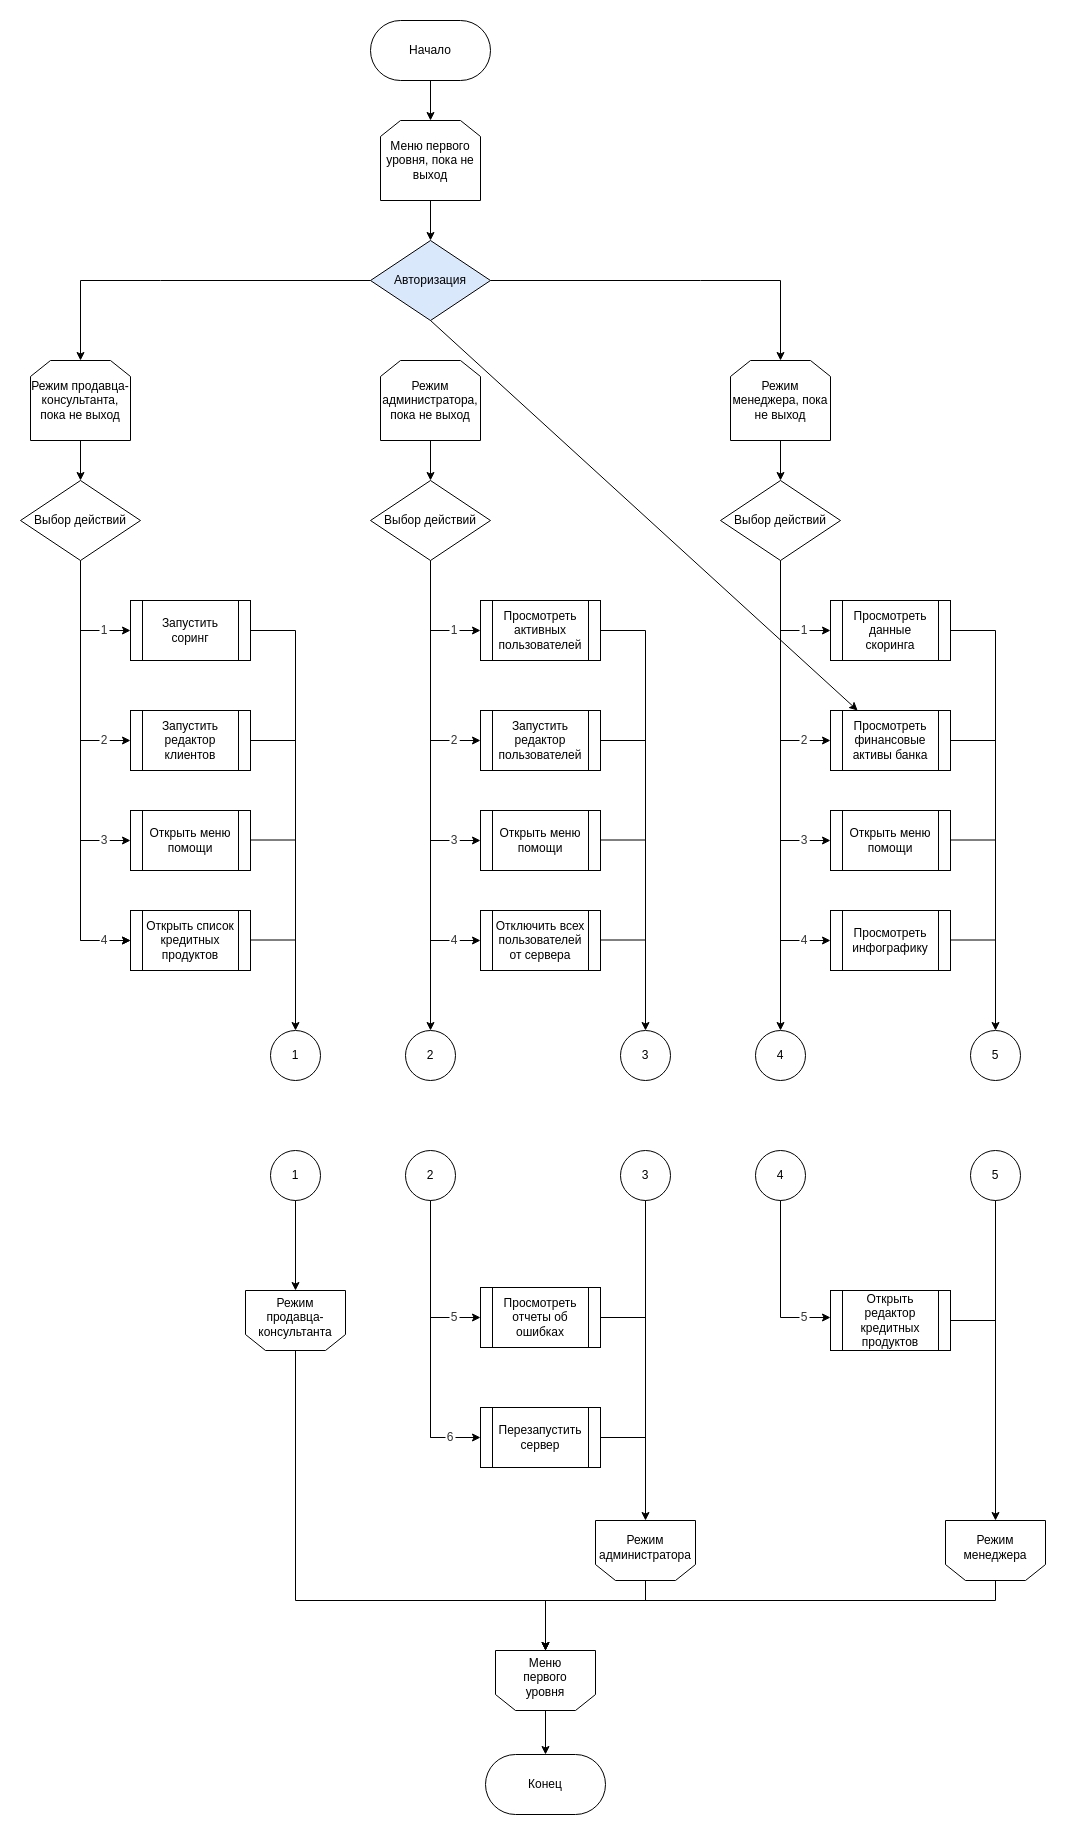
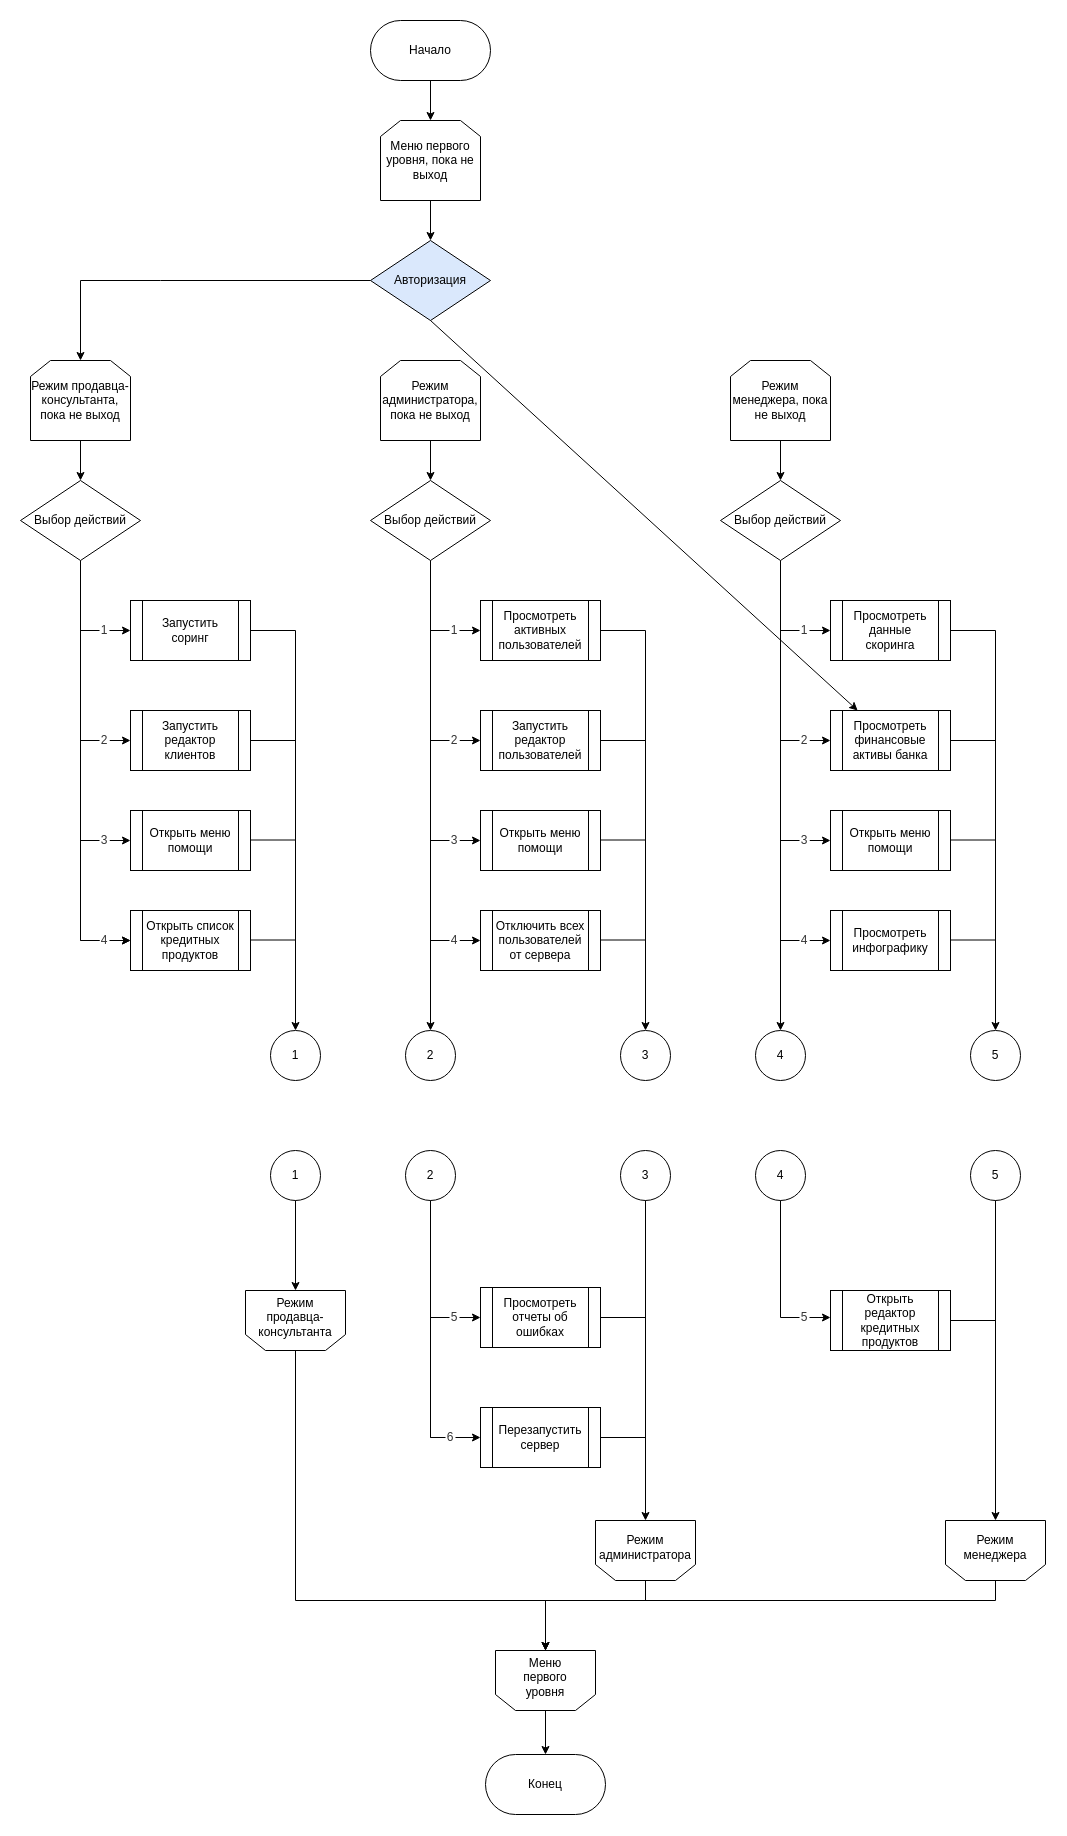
edge "Авторизация" -> "Режим менеджера, пока не выход": removed
